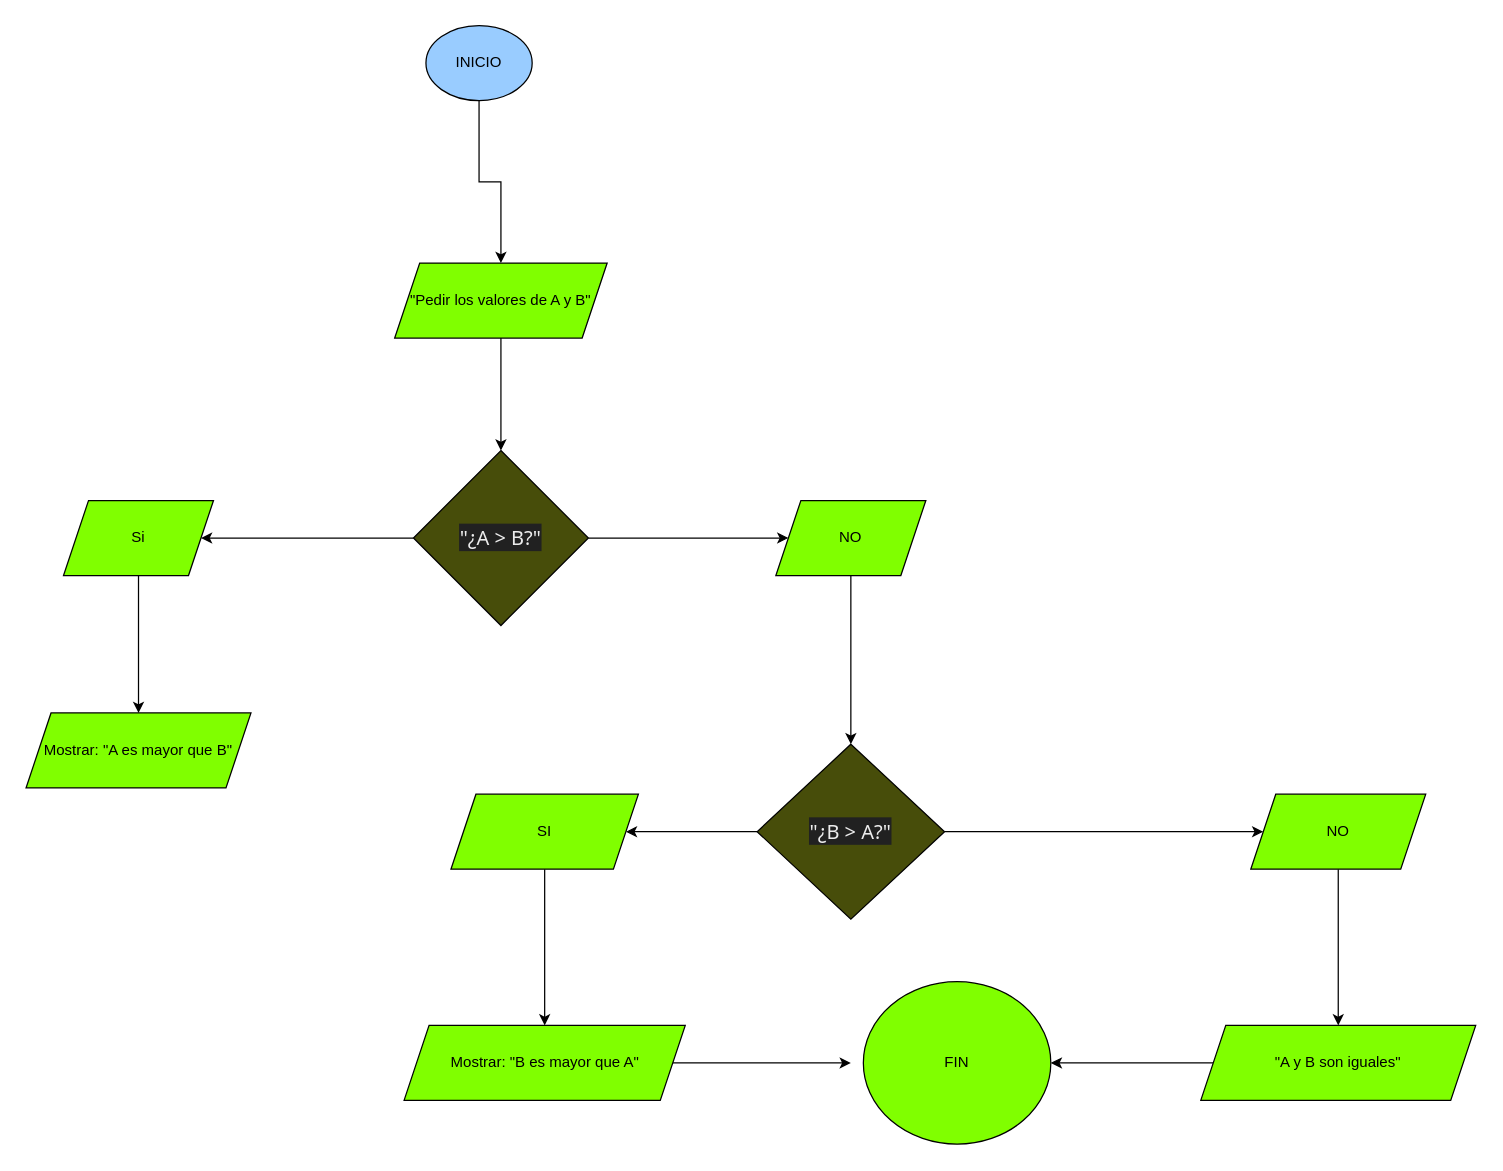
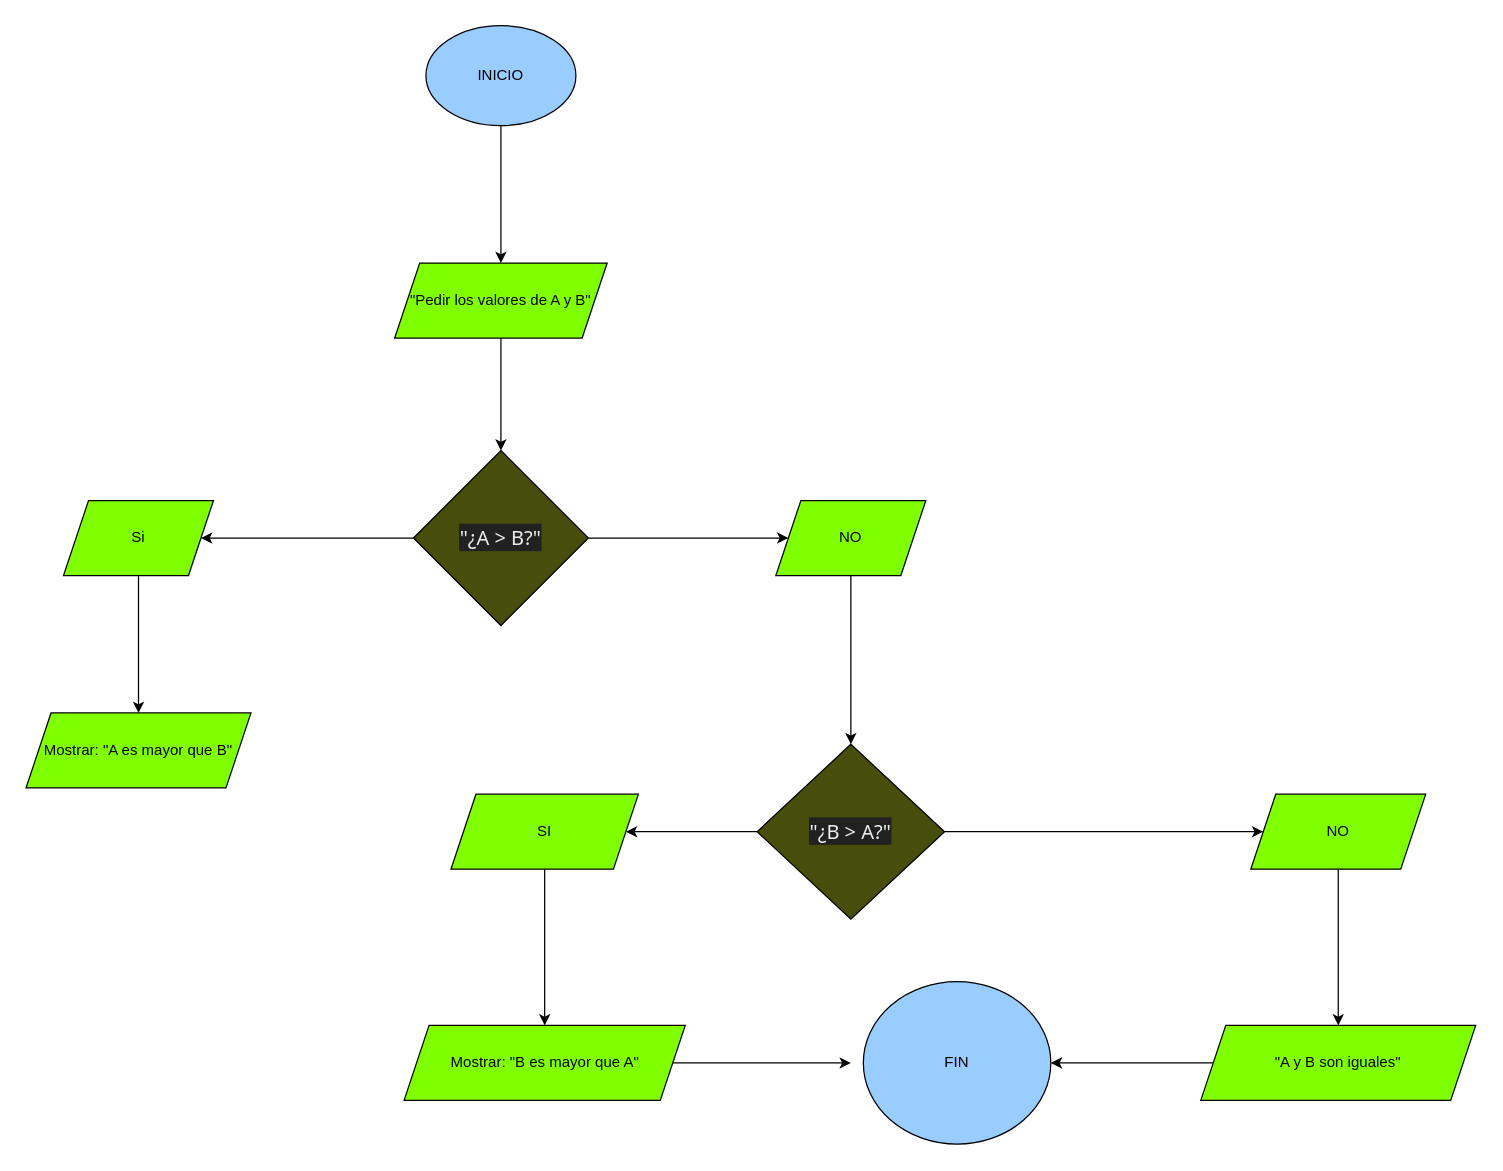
node "INICIO": size 106x75 -> 150x100
node "FIN": fillcolor #80ff00 -> #99ccff
